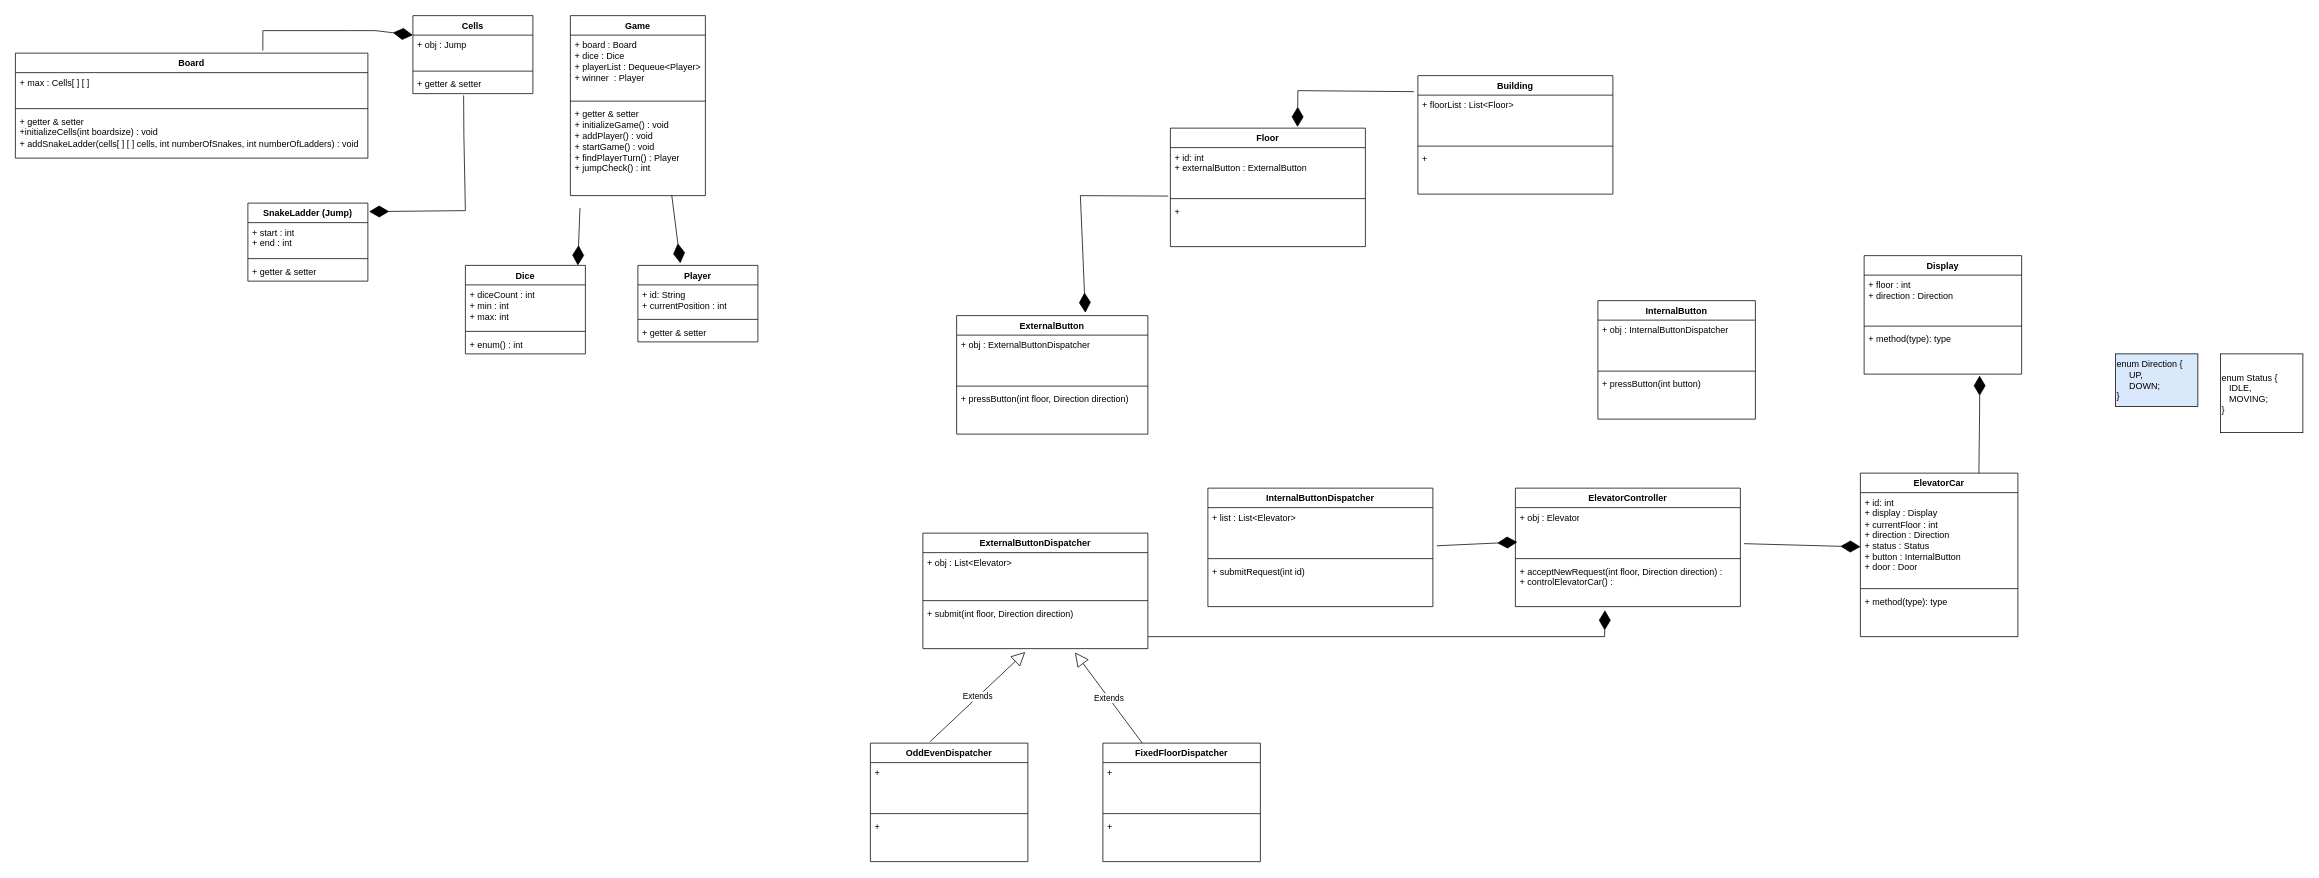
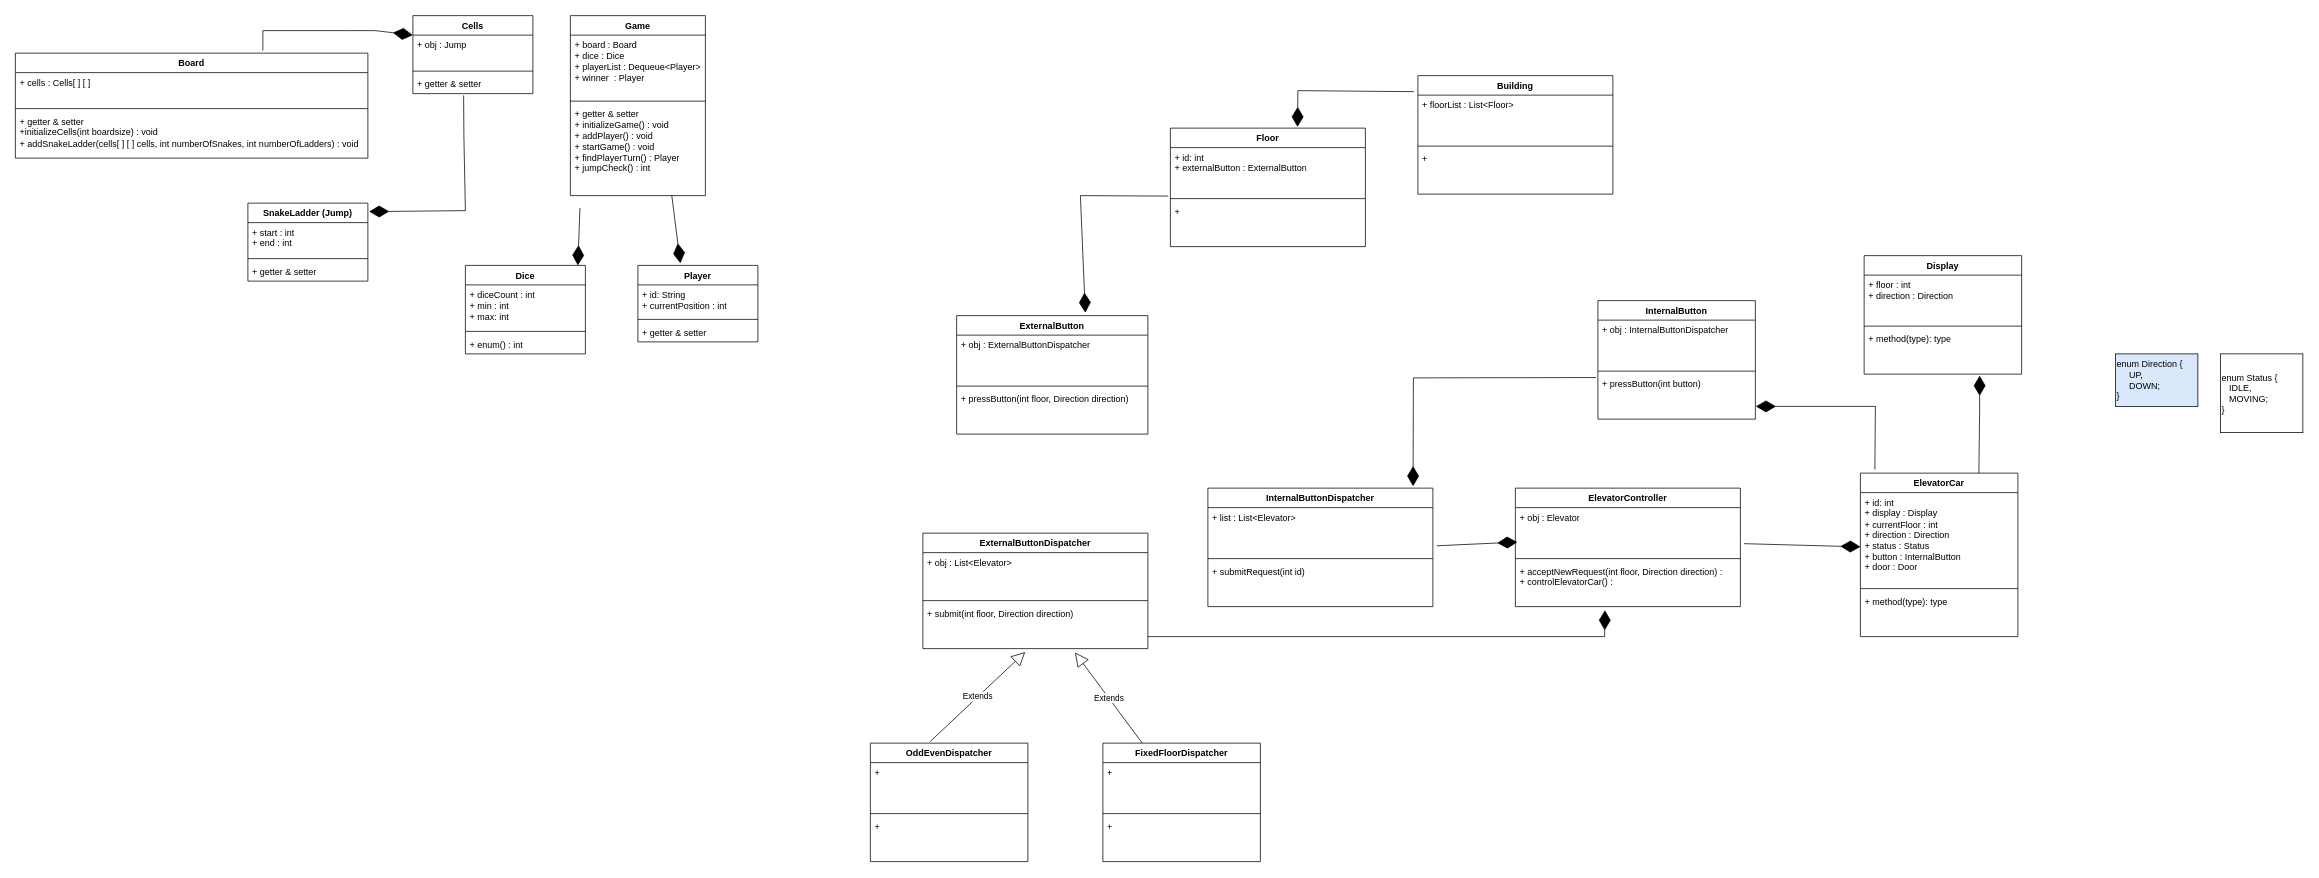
node "+ max : Cells[ ] [ ]": label "+ max : Cells[ ] [ ]" -> "+ cells : Cells[ ] [ ]"
edge "+ pressButton(int button)" -> "InternalButtonDispatcher": added
edge "ElevatorCar" -> "+ pressButton(int button)": added
